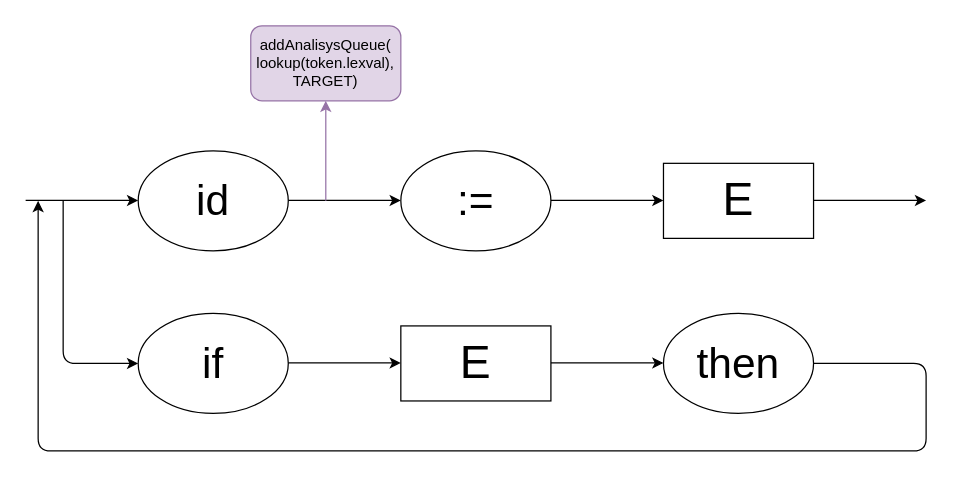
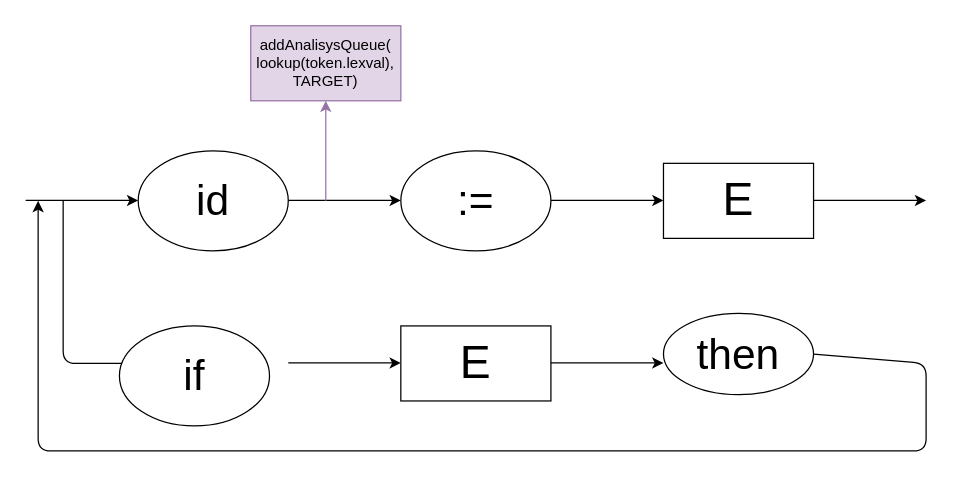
node "addAnalisysQueue( lookup(token.lexval), TARGET)": shape rounded rectangle -> rectangle
node "if": moved (213, 363) -> (194, 376)
node "then": size 150x100 -> 150x81
